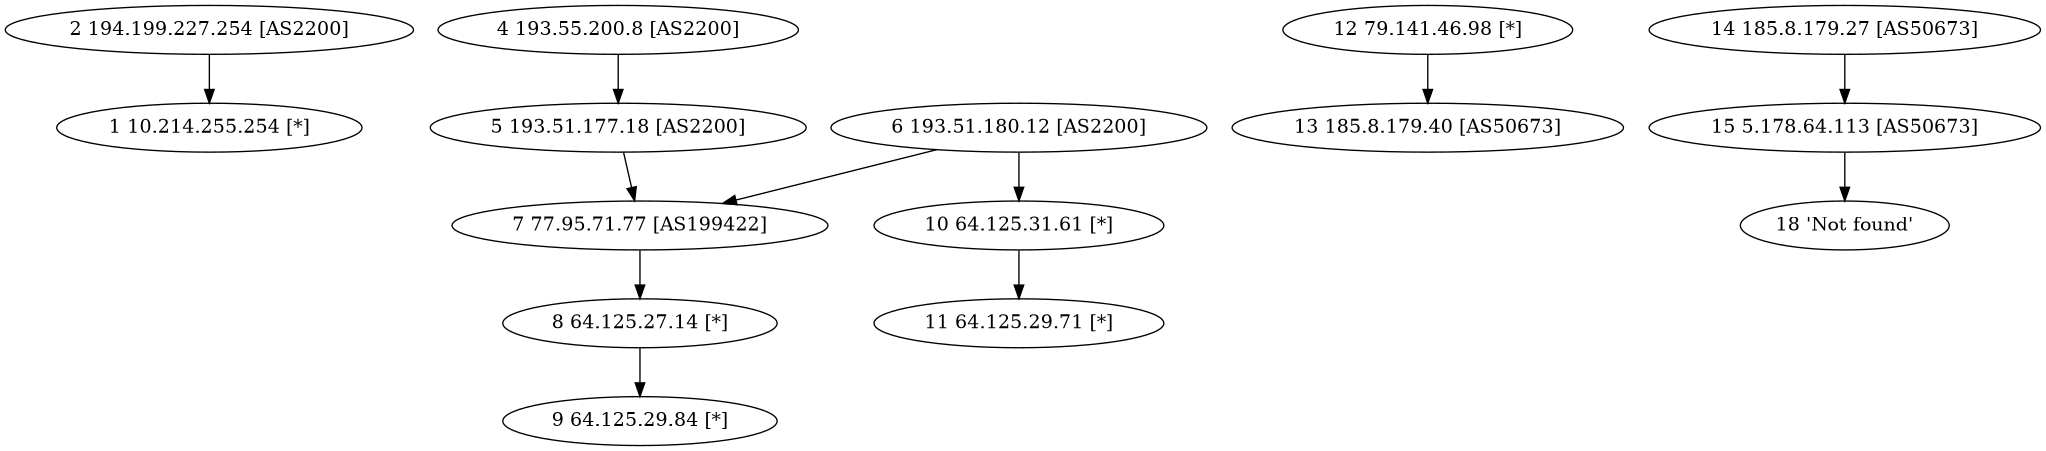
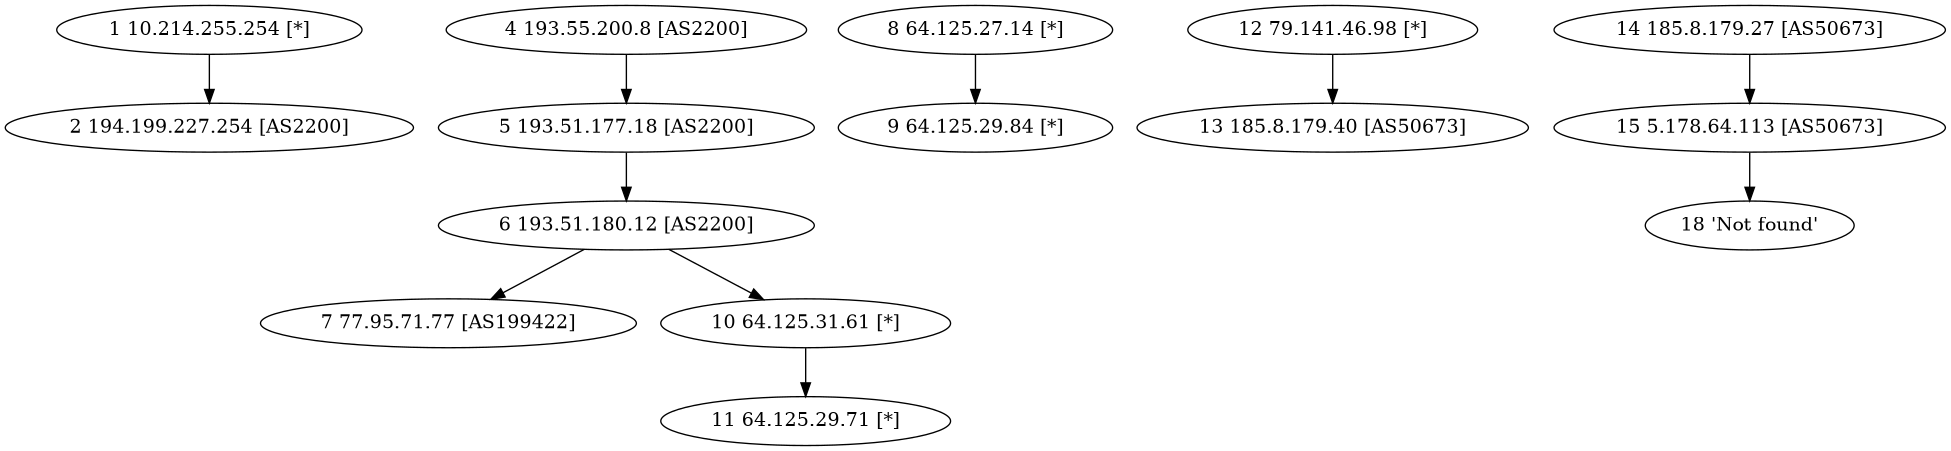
edge "2 194.199.227.254 [AS2200]" -> "1 10.214.255.254 [*]": reversed
edge "5 193.51.177.18 [AS2200]" -> "7 77.95.71.77 [AS199422]": now "5 193.51.177.18 [AS2200]" -> "6 193.51.180.12 [AS2200]"
edge "7 77.95.71.77 [AS199422]" -> "8 64.125.27.14 [*]": removed
